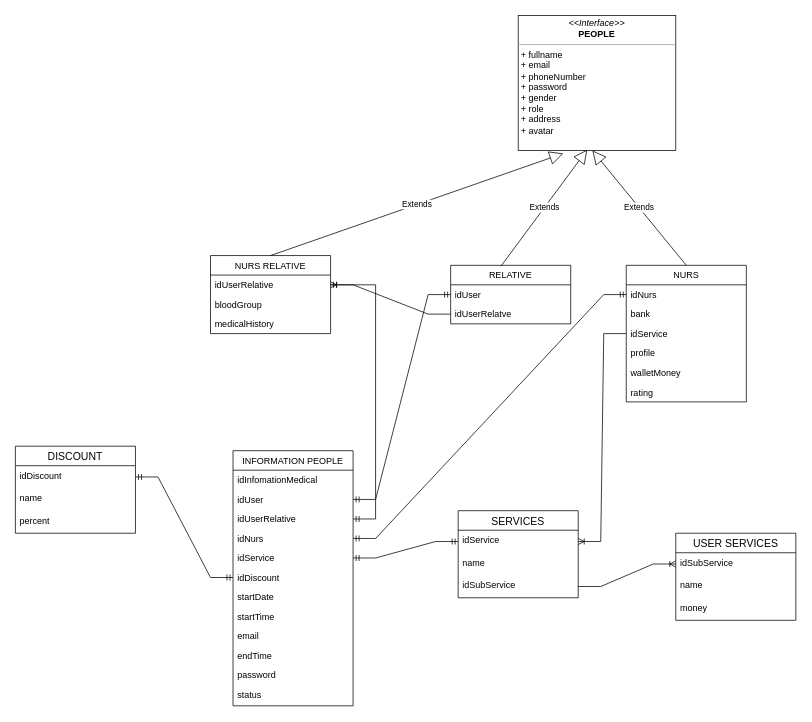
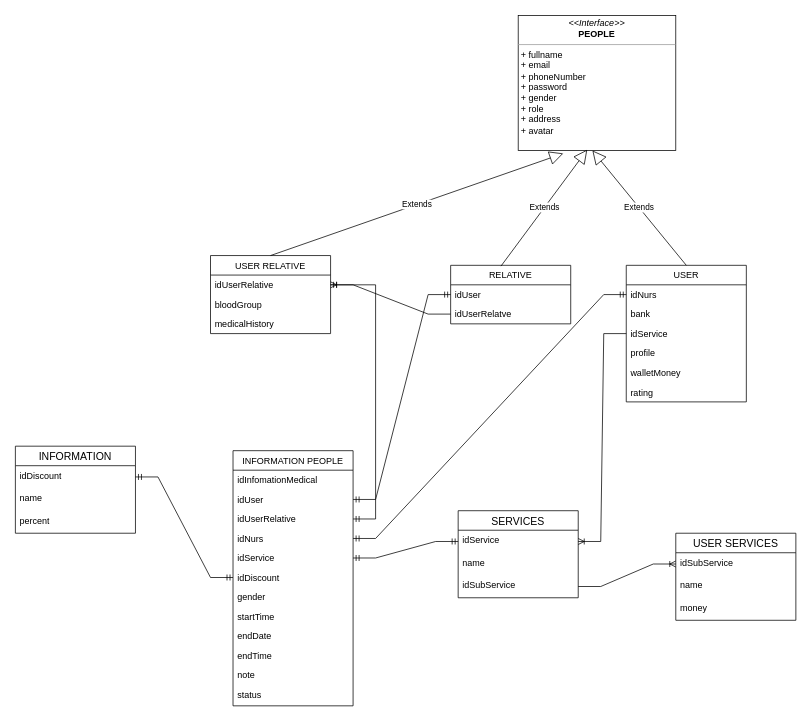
node "NURS RELATIVE": label "NURS RELATIVE" -> "USER RELATIVE"
node "NURS": label "NURS" -> "USER"
node "DISCOUNT": label "DISCOUNT" -> "INFORMATION"
node "startDate": label "startDate" -> "gender"
node "email": label "email" -> "endDate"
node "password": label "password" -> "note"
